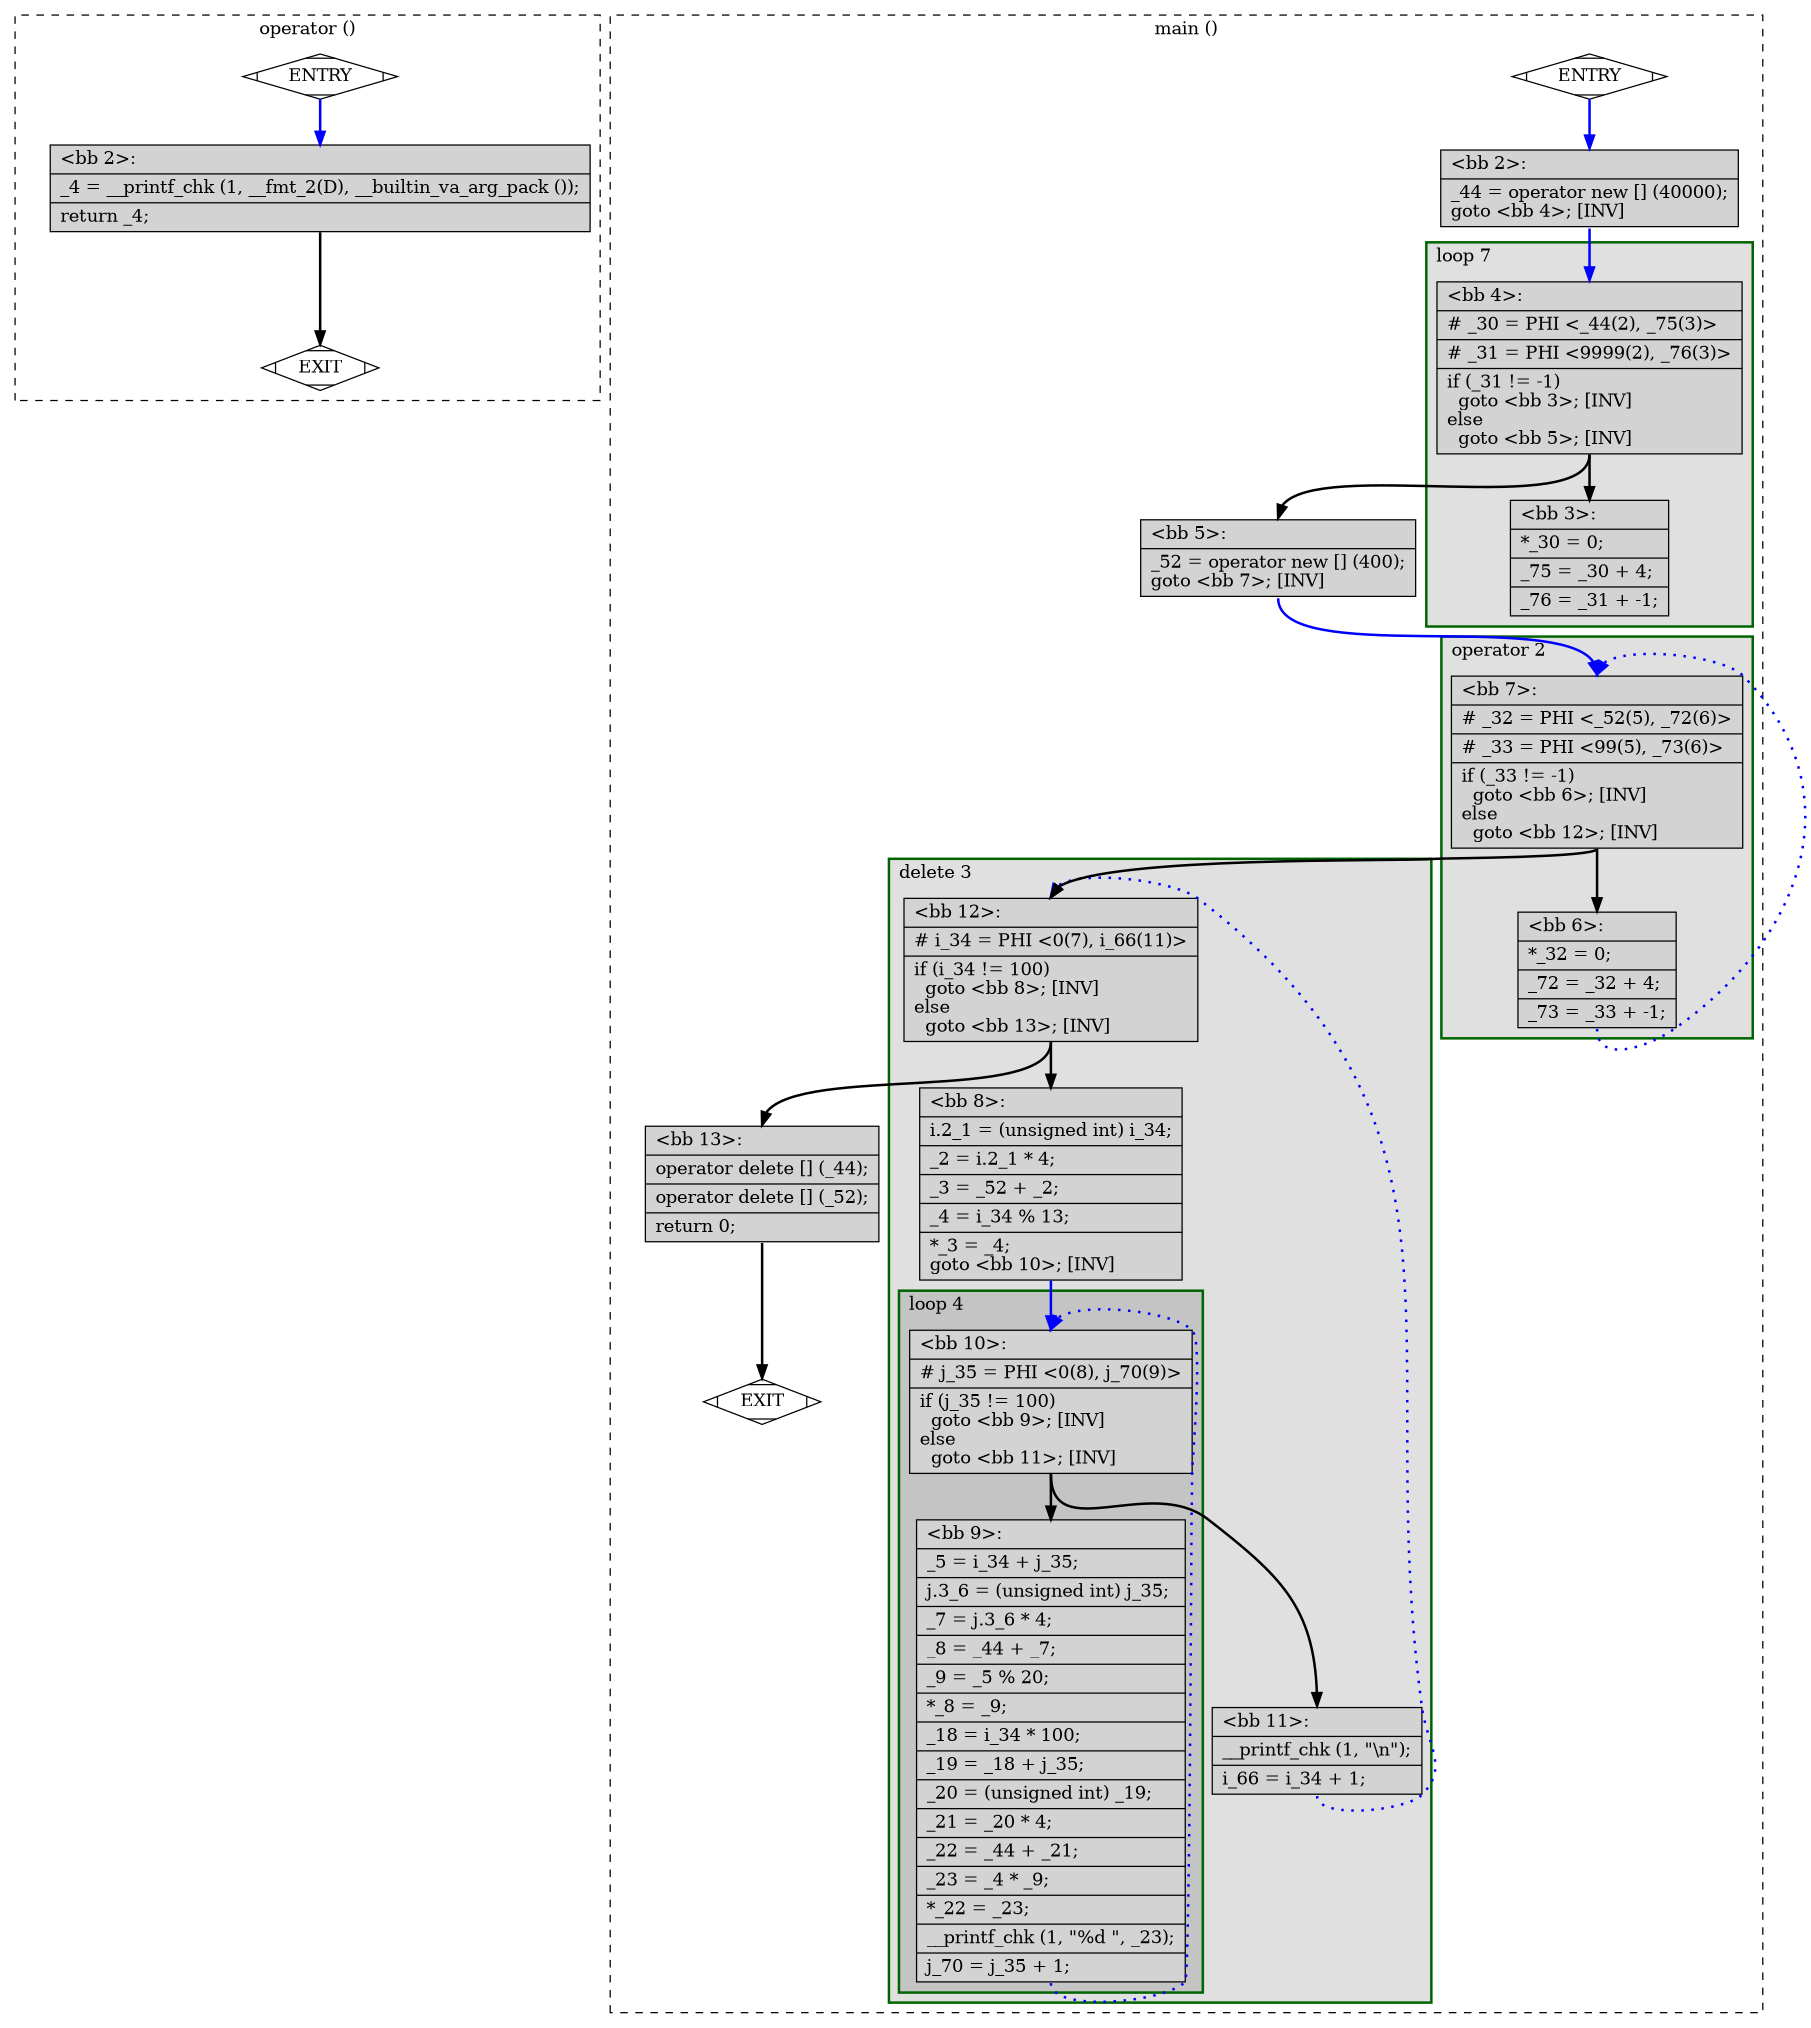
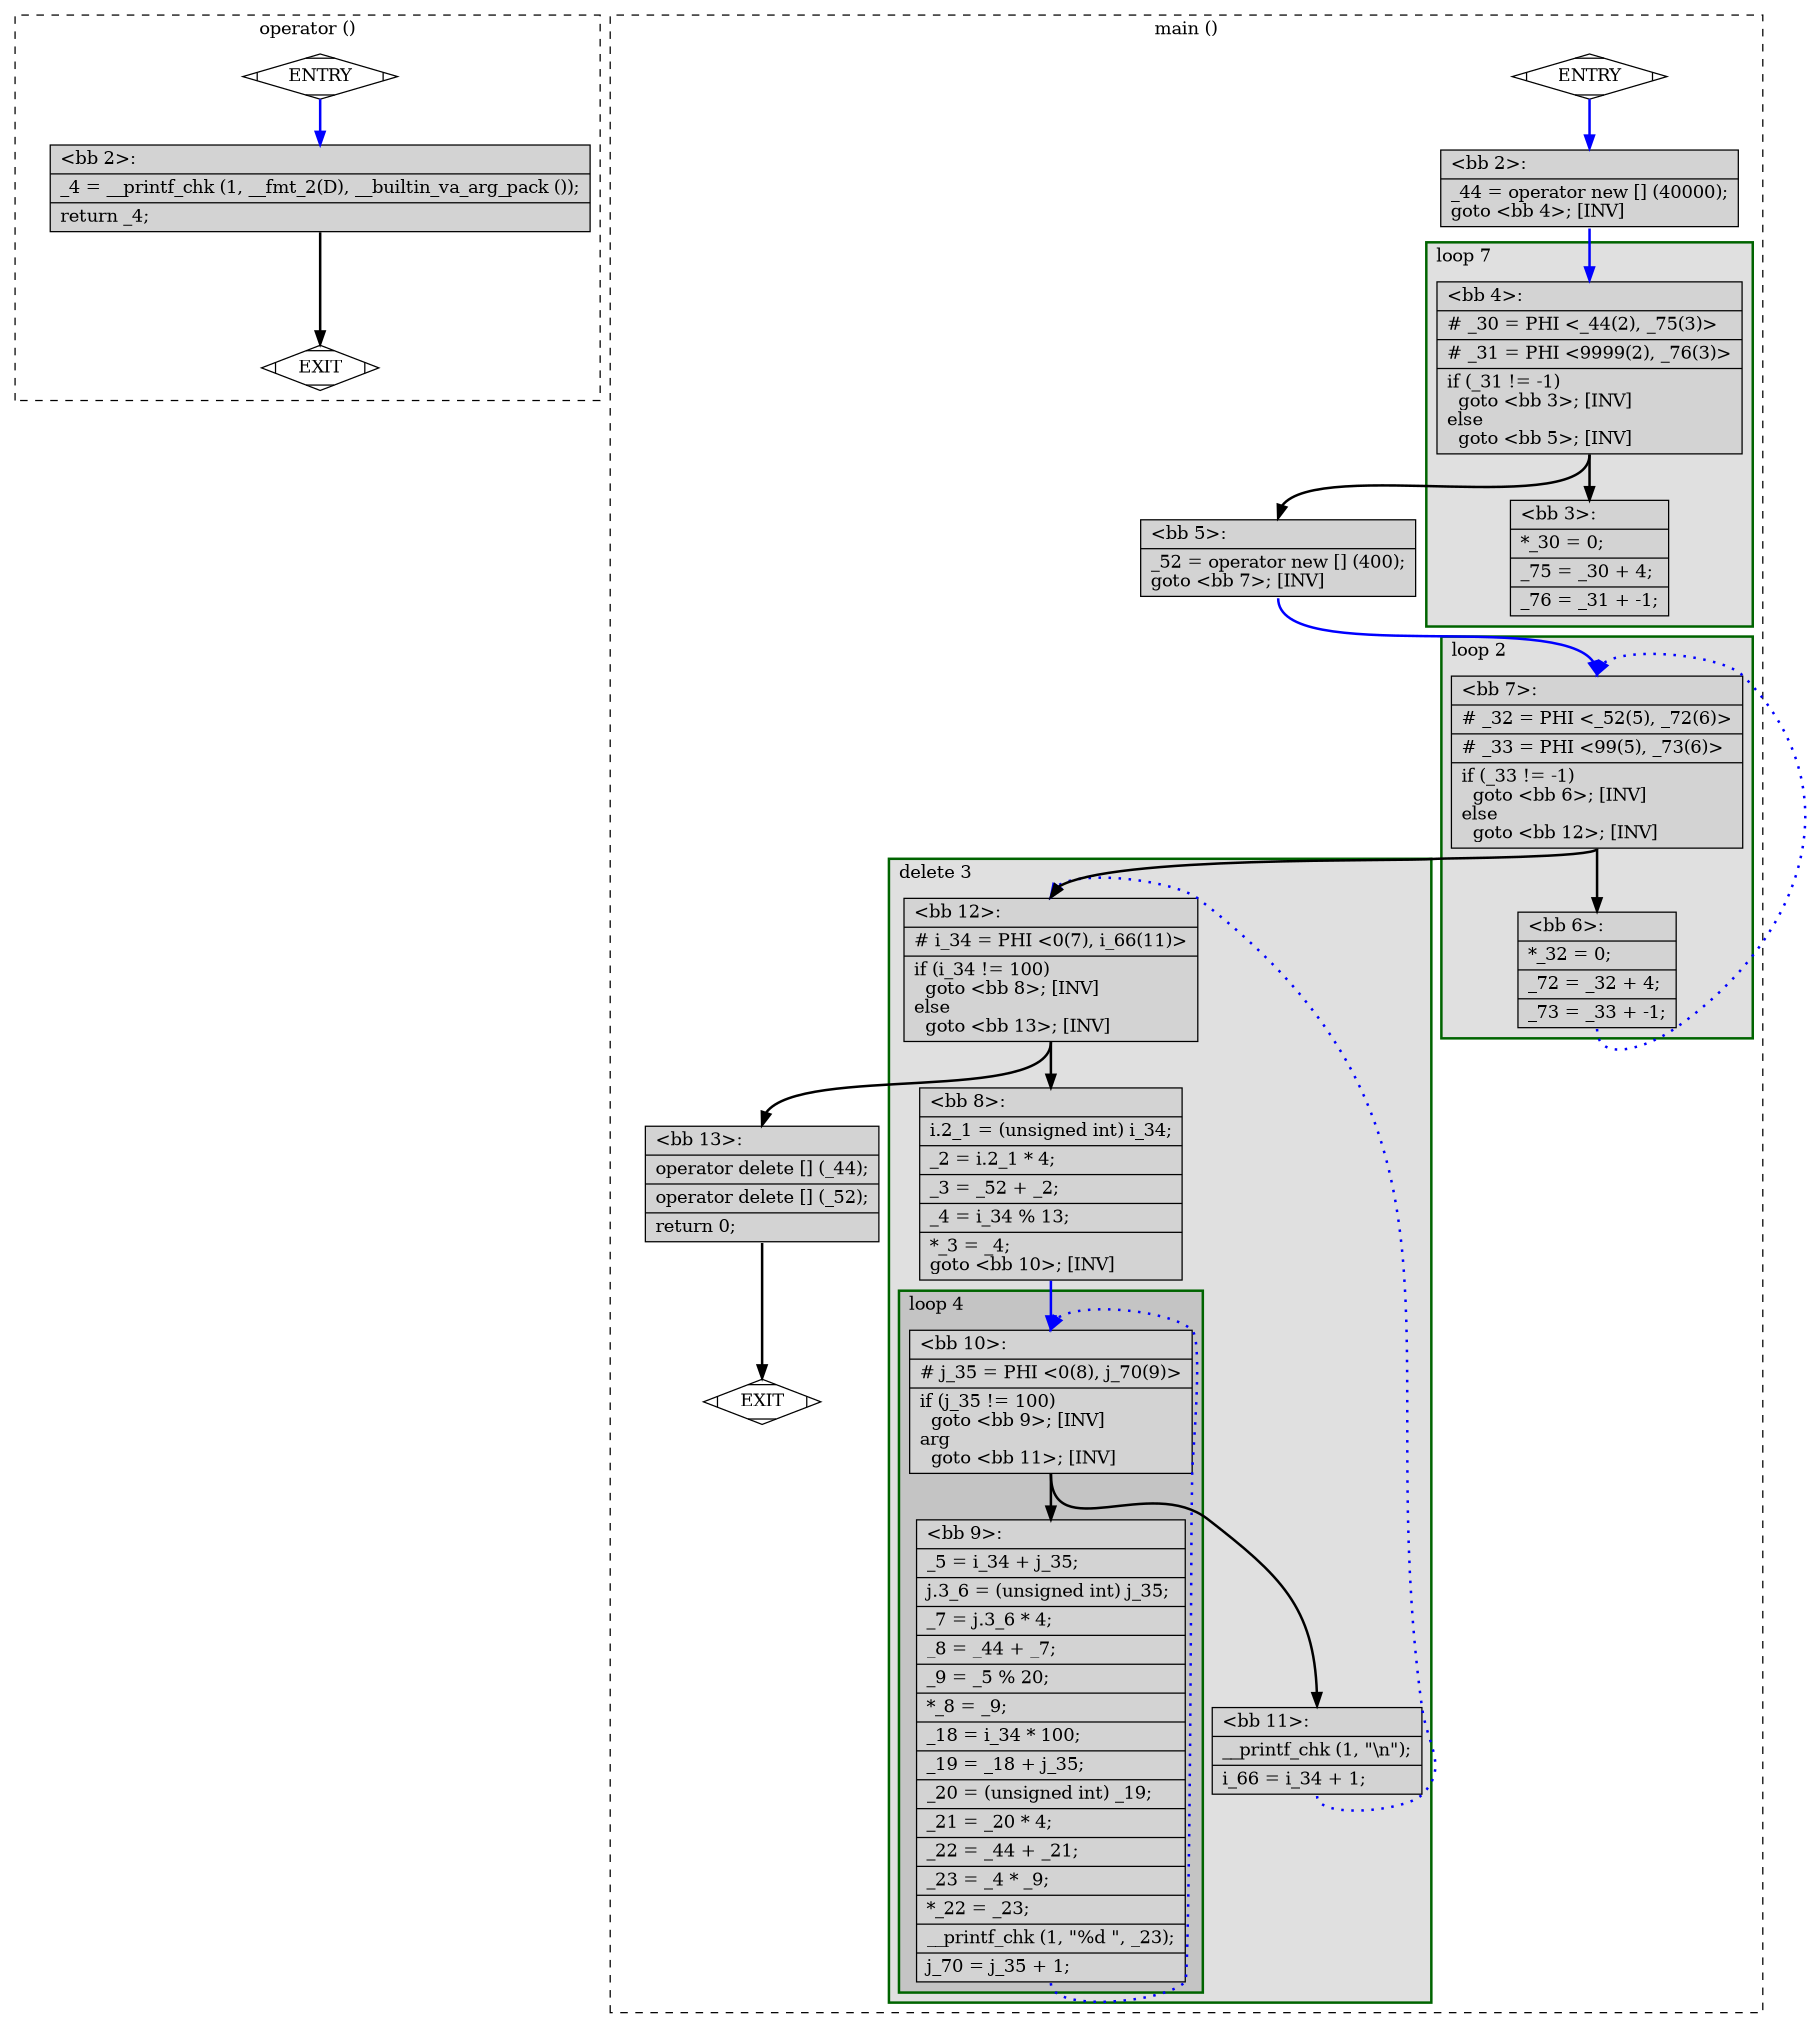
cluster "operator 2": label "operator 2" -> "loop 2"
node "<bb 10>:": text "else" -> "arg"
